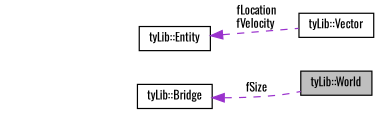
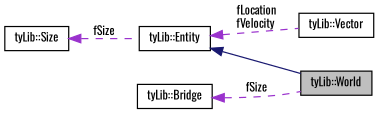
node "tyLib::Size": added
edge "tyLib::World" -> "tyLib::Entity": added
